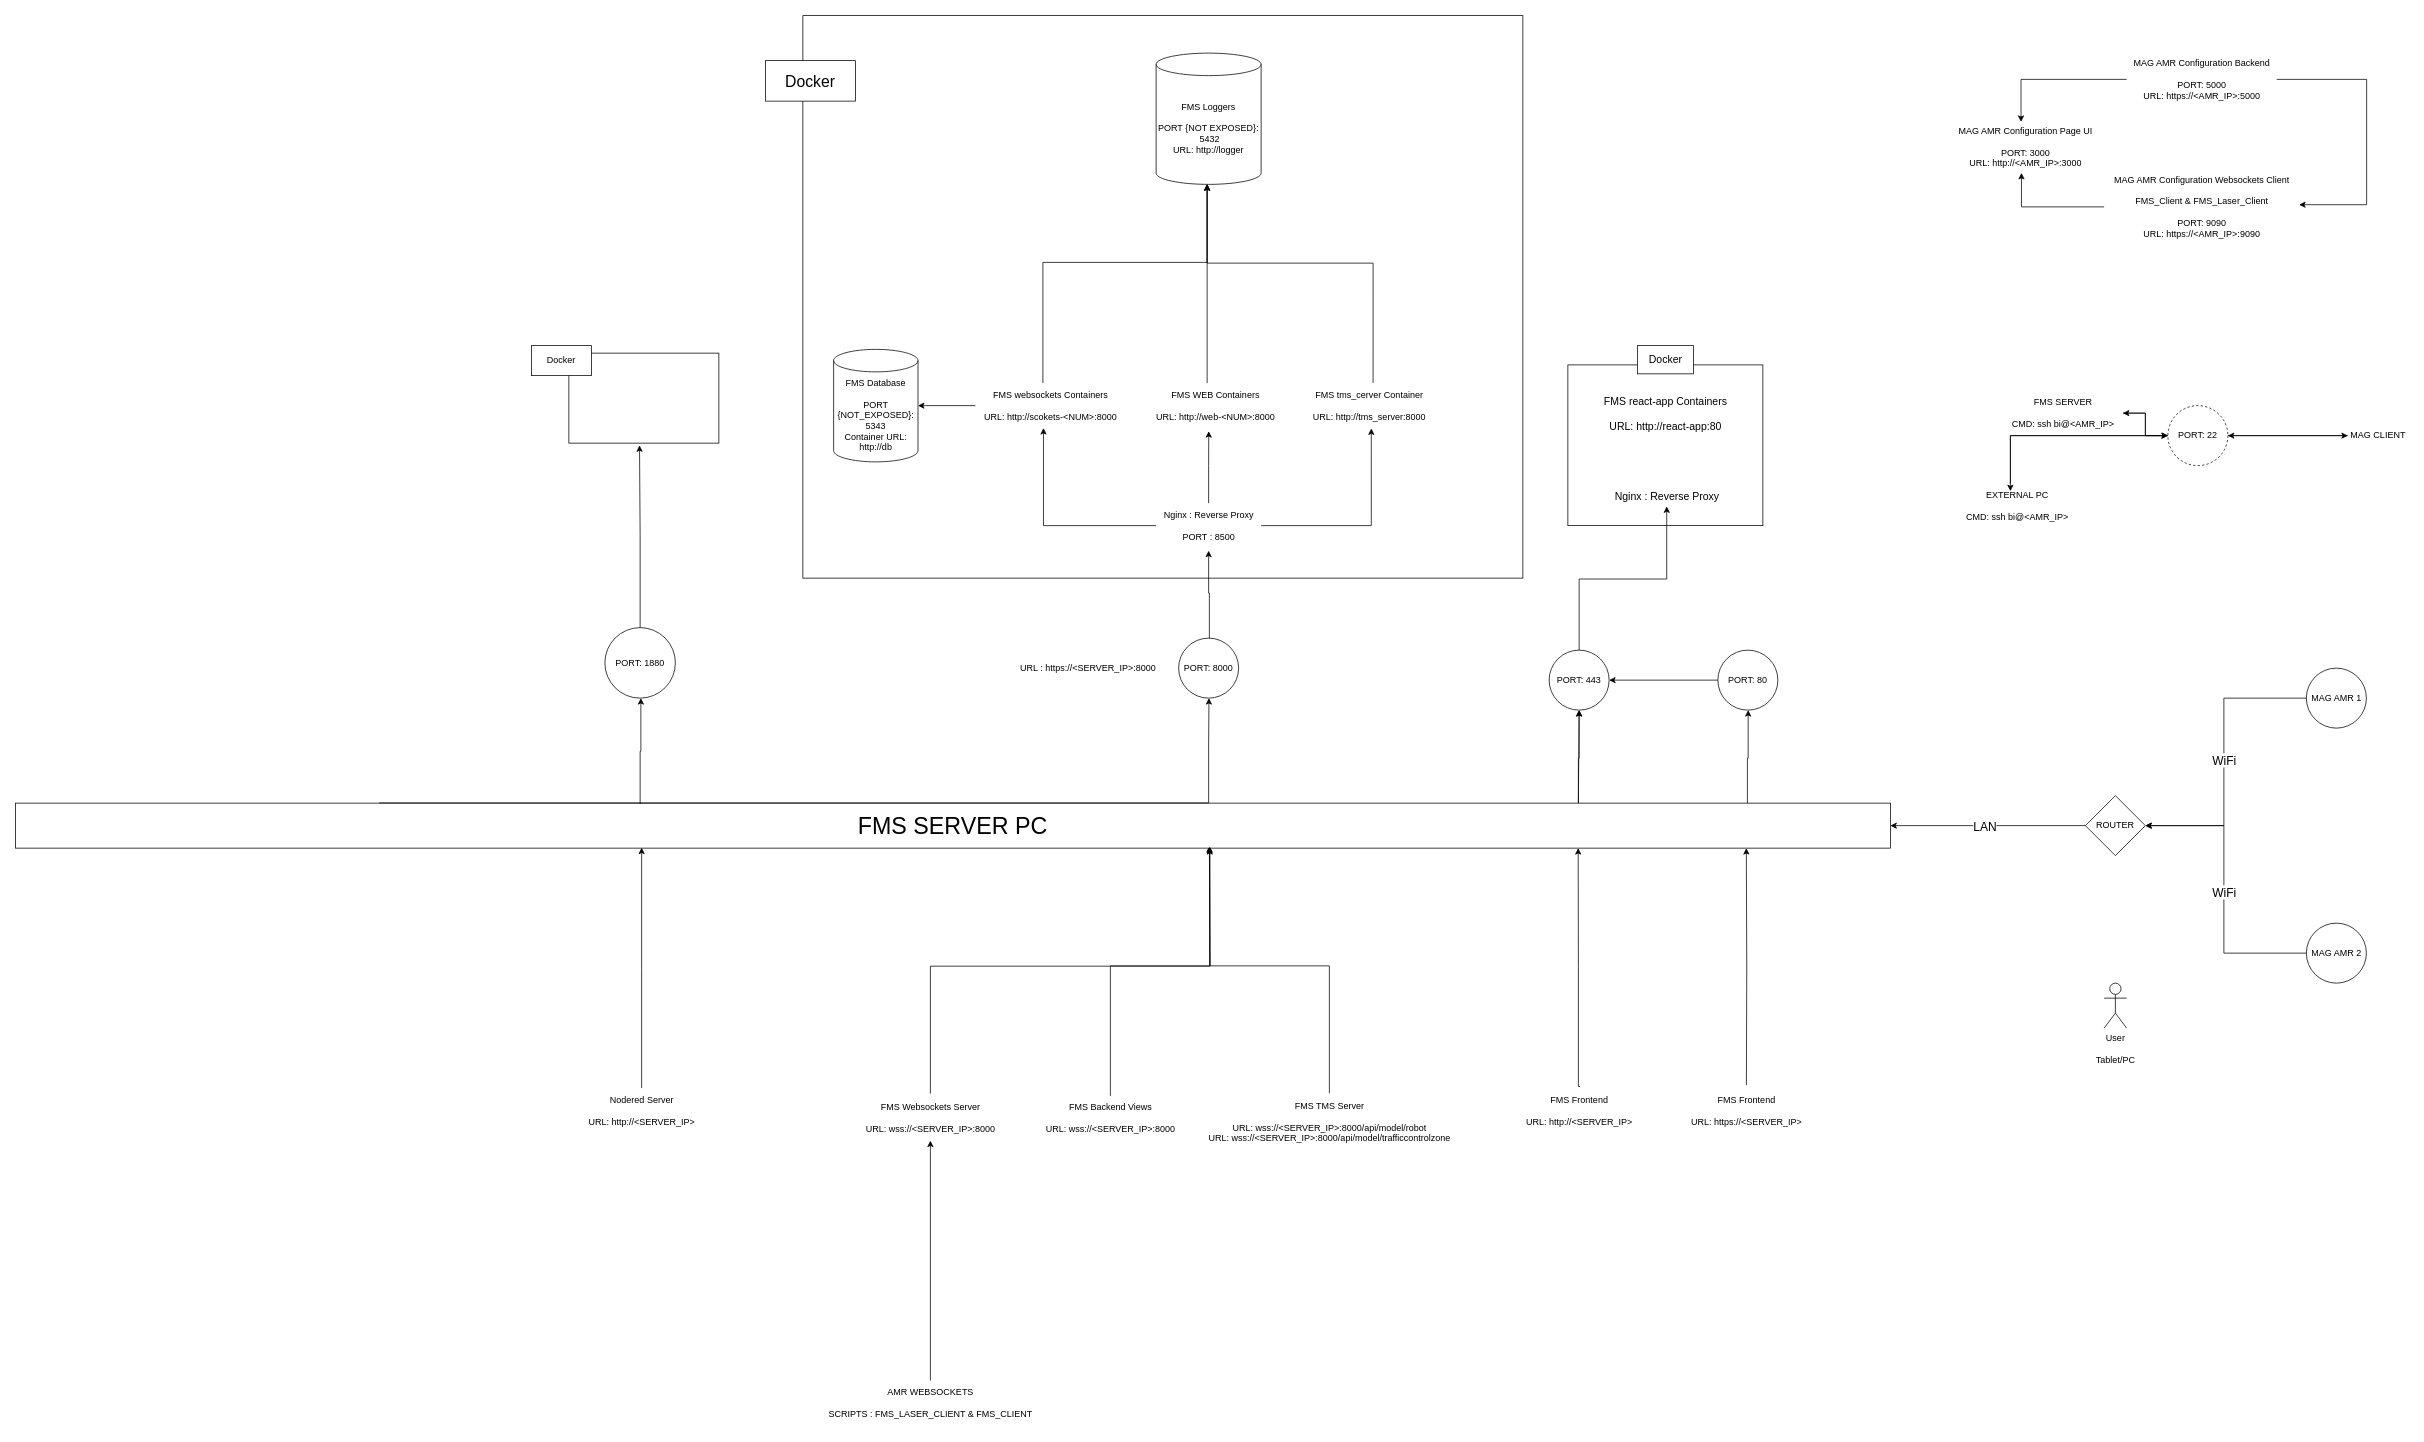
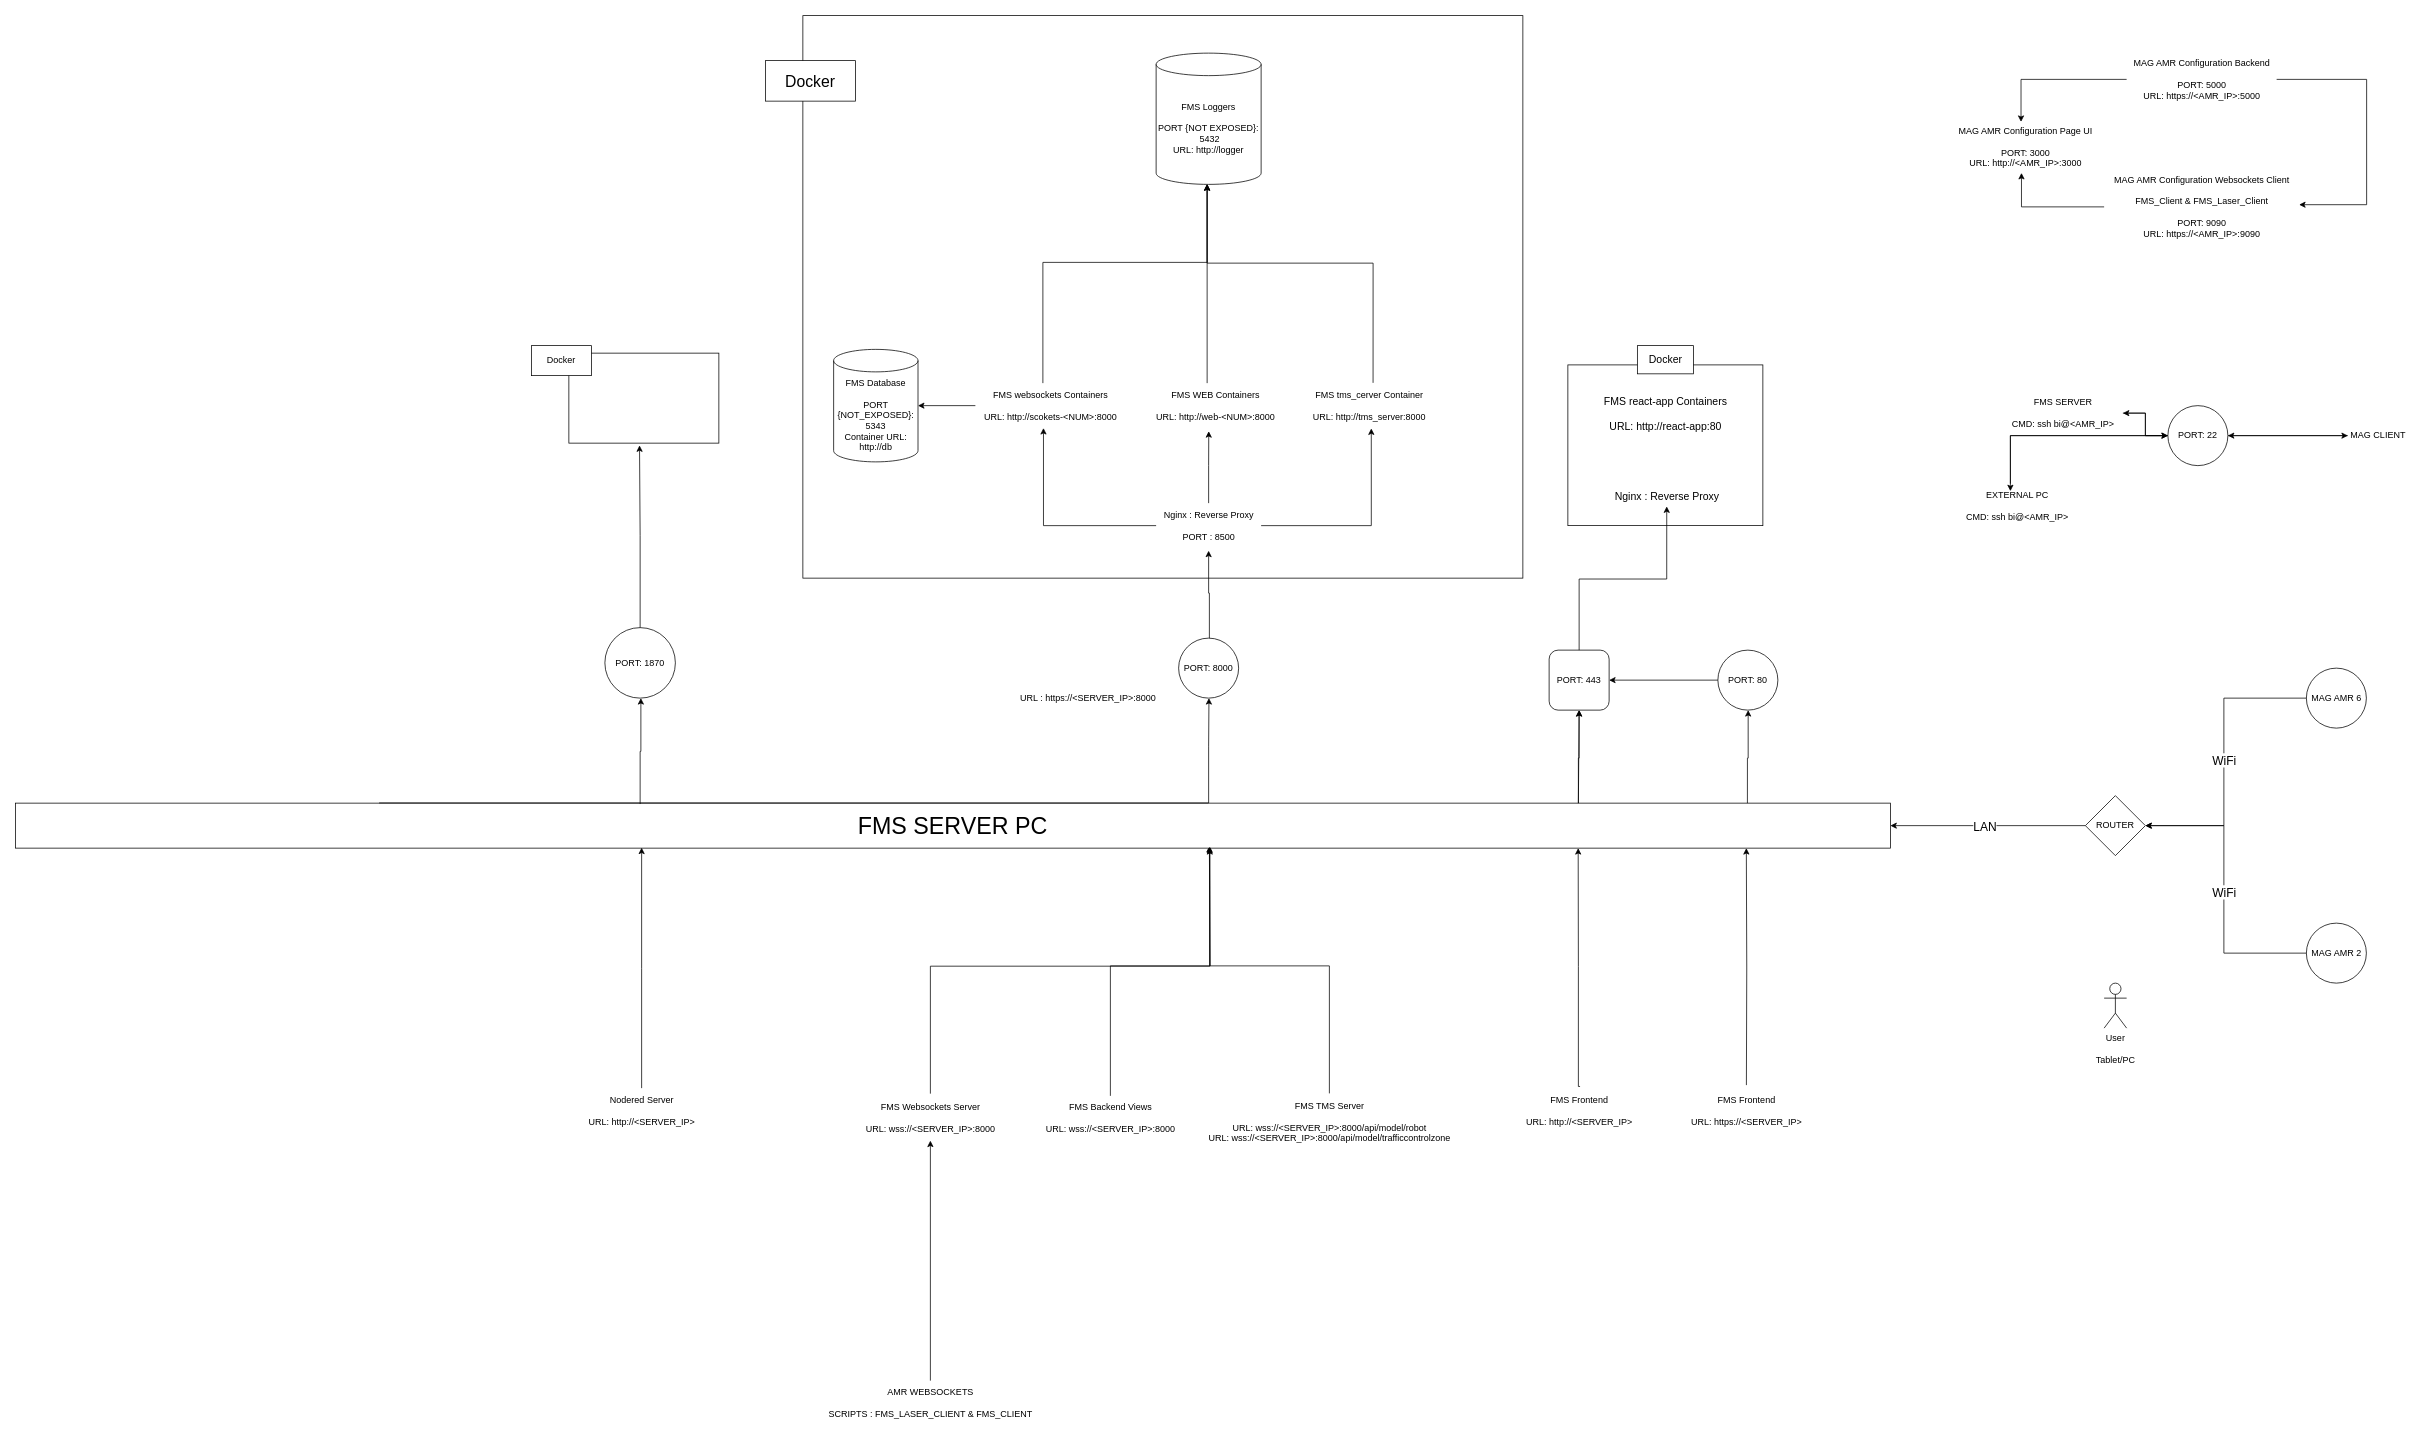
node "PORT: 22": style dashed -> solid
node "PORT: 1880": label "PORT: 1880" -> "PORT: 1870"
node "URL : https://<SERVER_IP>:8000": moved (1088, 668) -> (1088, 698)
node "PORT: 443": shape ellipse -> rounded rectangle
node "MAG AMR 1": label "MAG AMR 1" -> "MAG AMR 6"
